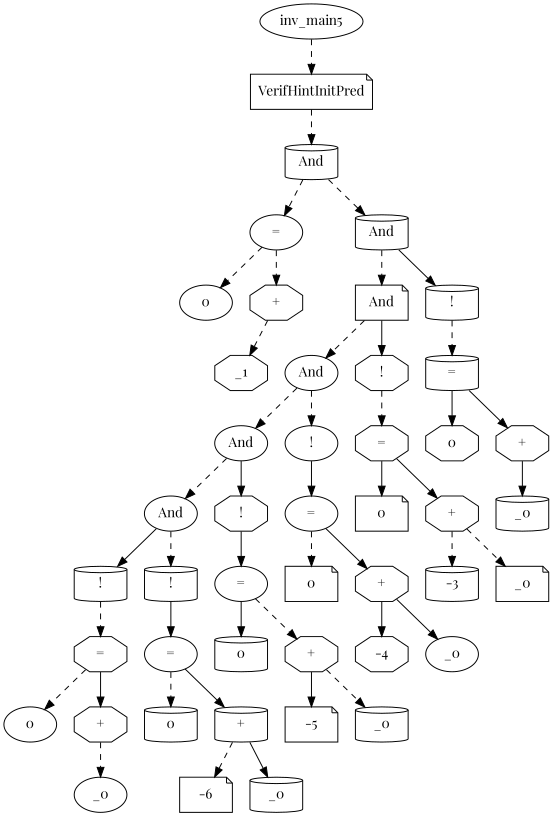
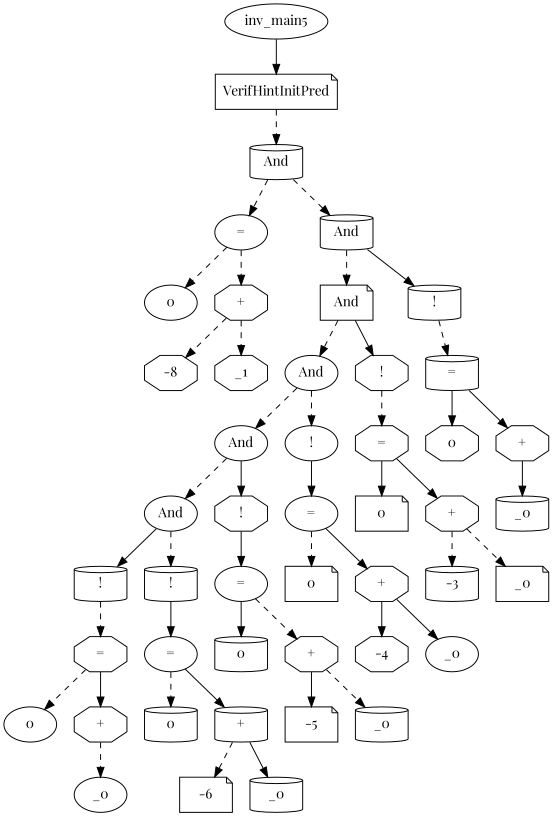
edge "inv_main5" -> "VerifHintInitPred": style dashed -> solid
node "-8": added
